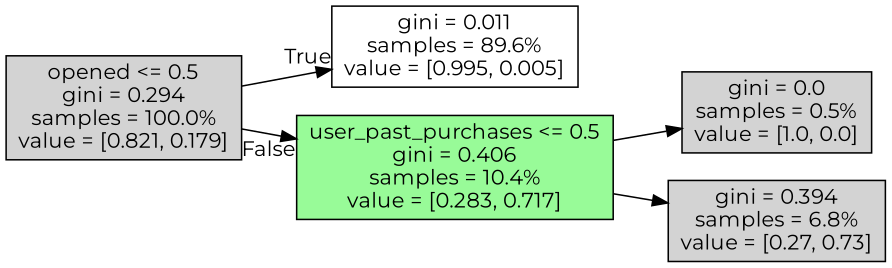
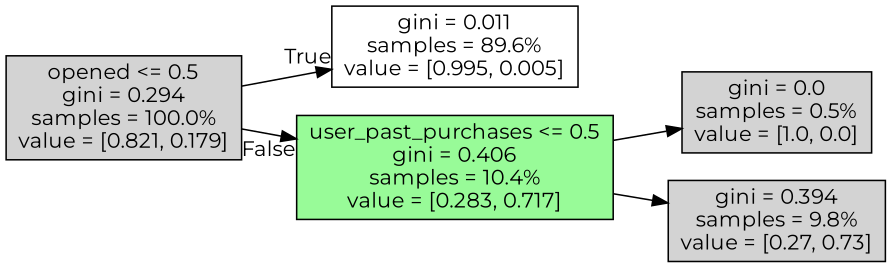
node "gini = 0.394 samples = 6.8% value = [0.27, 0.73]": label "gini = 0.394 samples = 6.8% value = [0.27, 0.73]" -> "gini = 0.394 samples = 9.8% value = [0.27, 0.73]"
